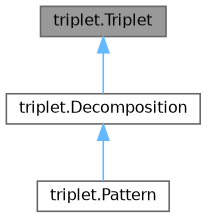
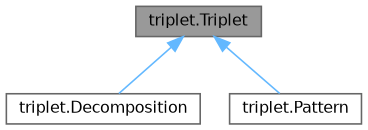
edge "triplet.Pattern" -> "triplet.Decomposition": now "triplet.Pattern" -> "triplet.Triplet"
